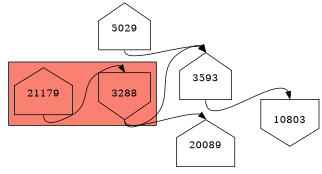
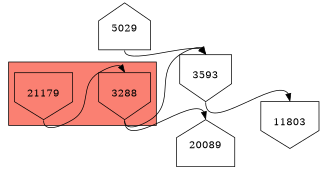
node "3593": shape house -> invhouse
node "21179": shape house -> invhouse
node "10803": label "10803" -> "11803"
